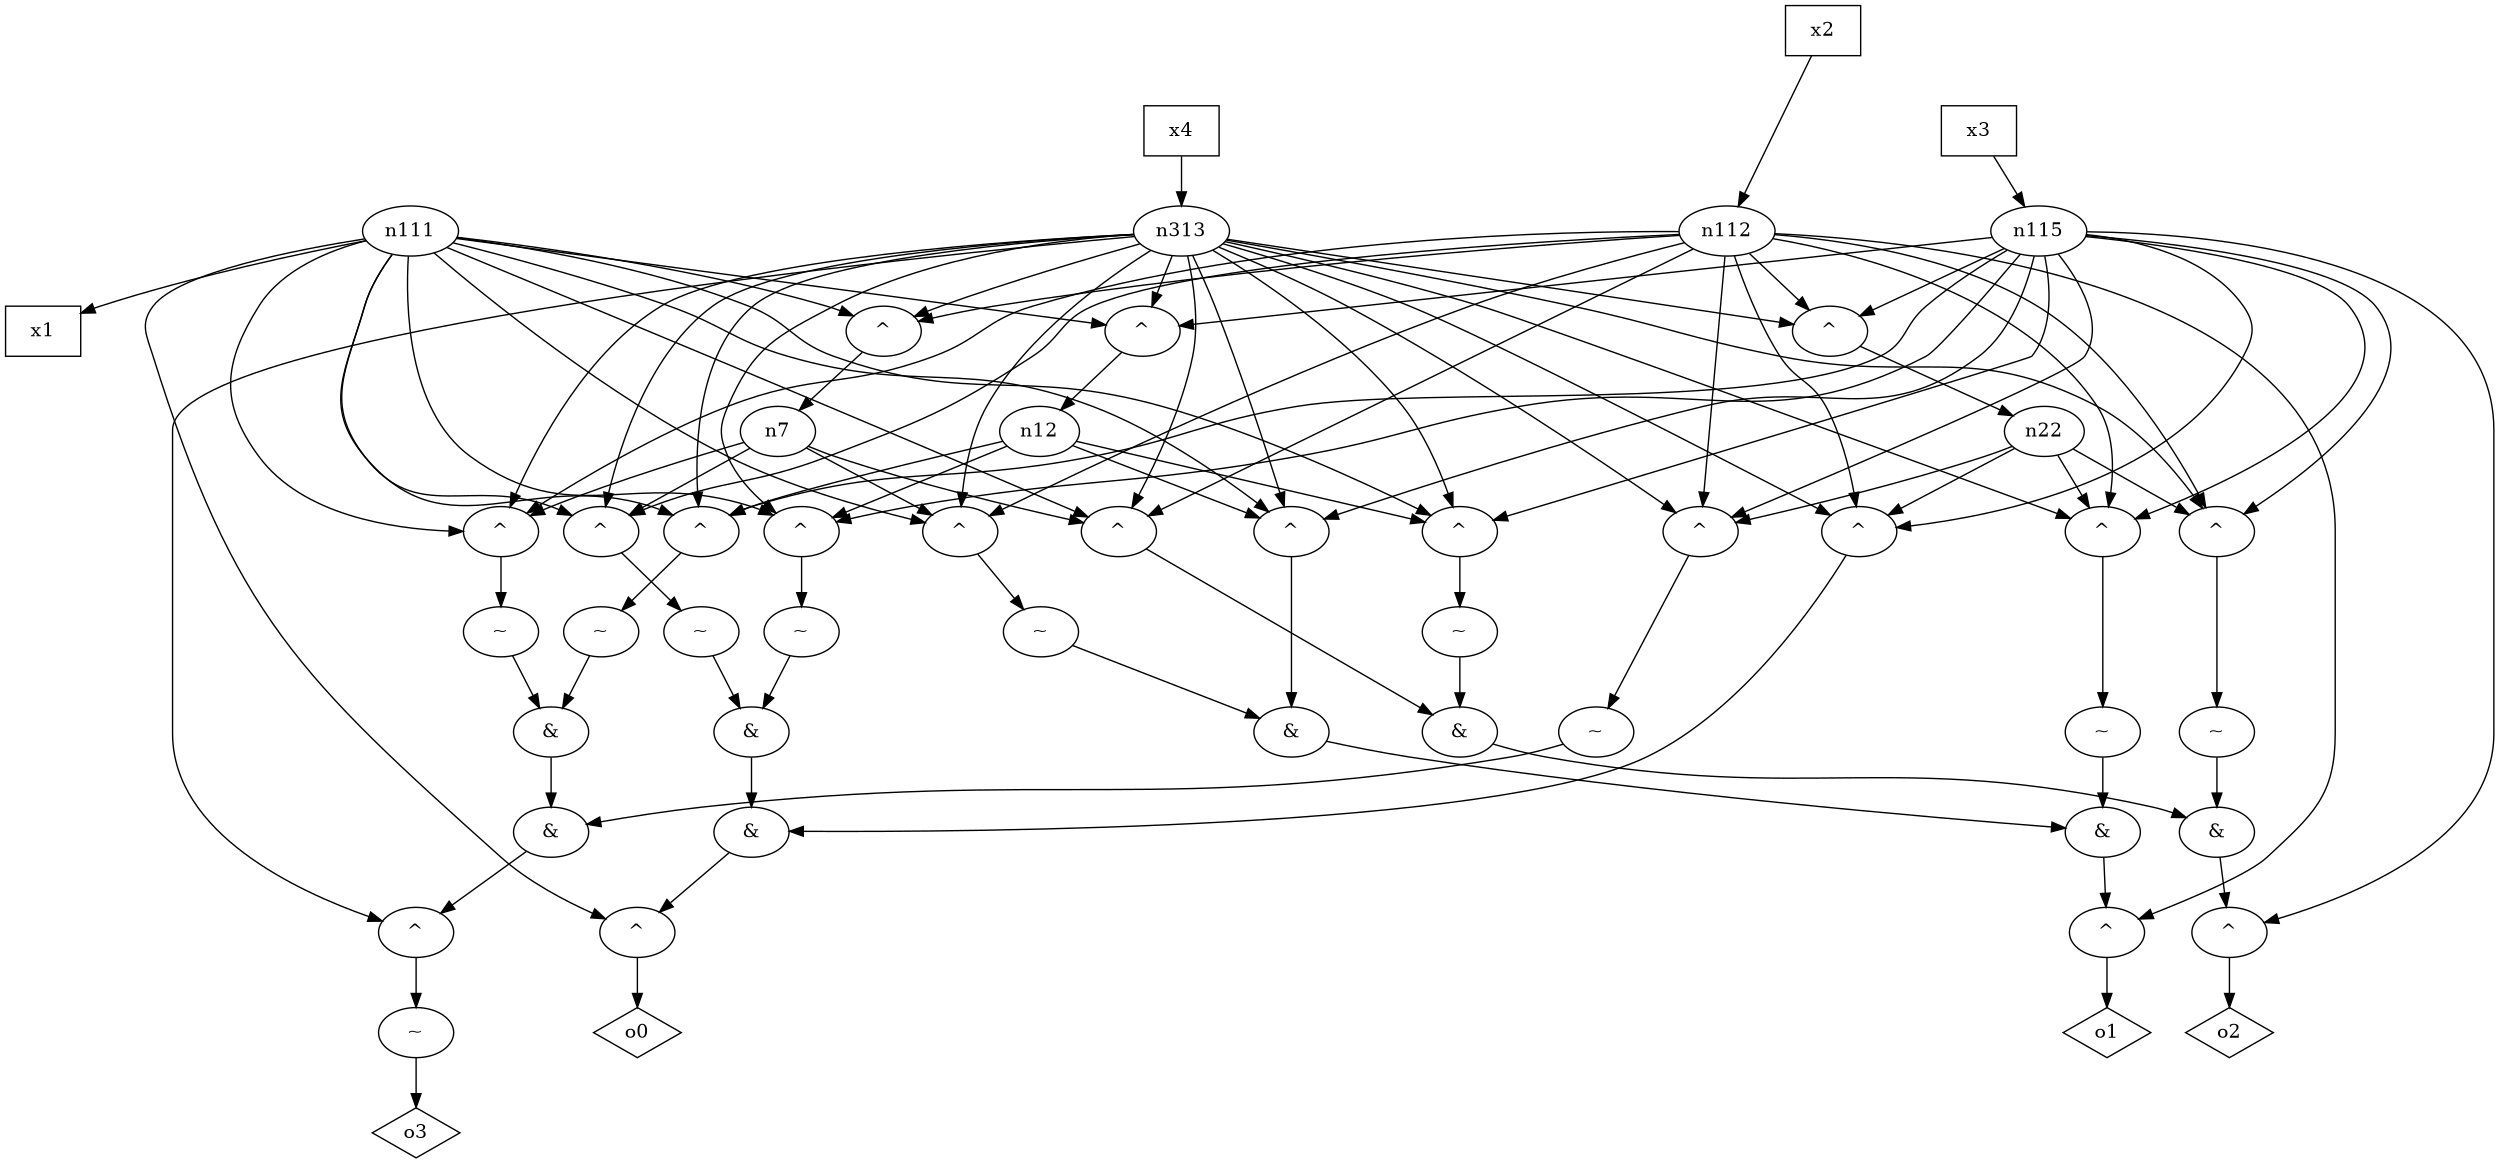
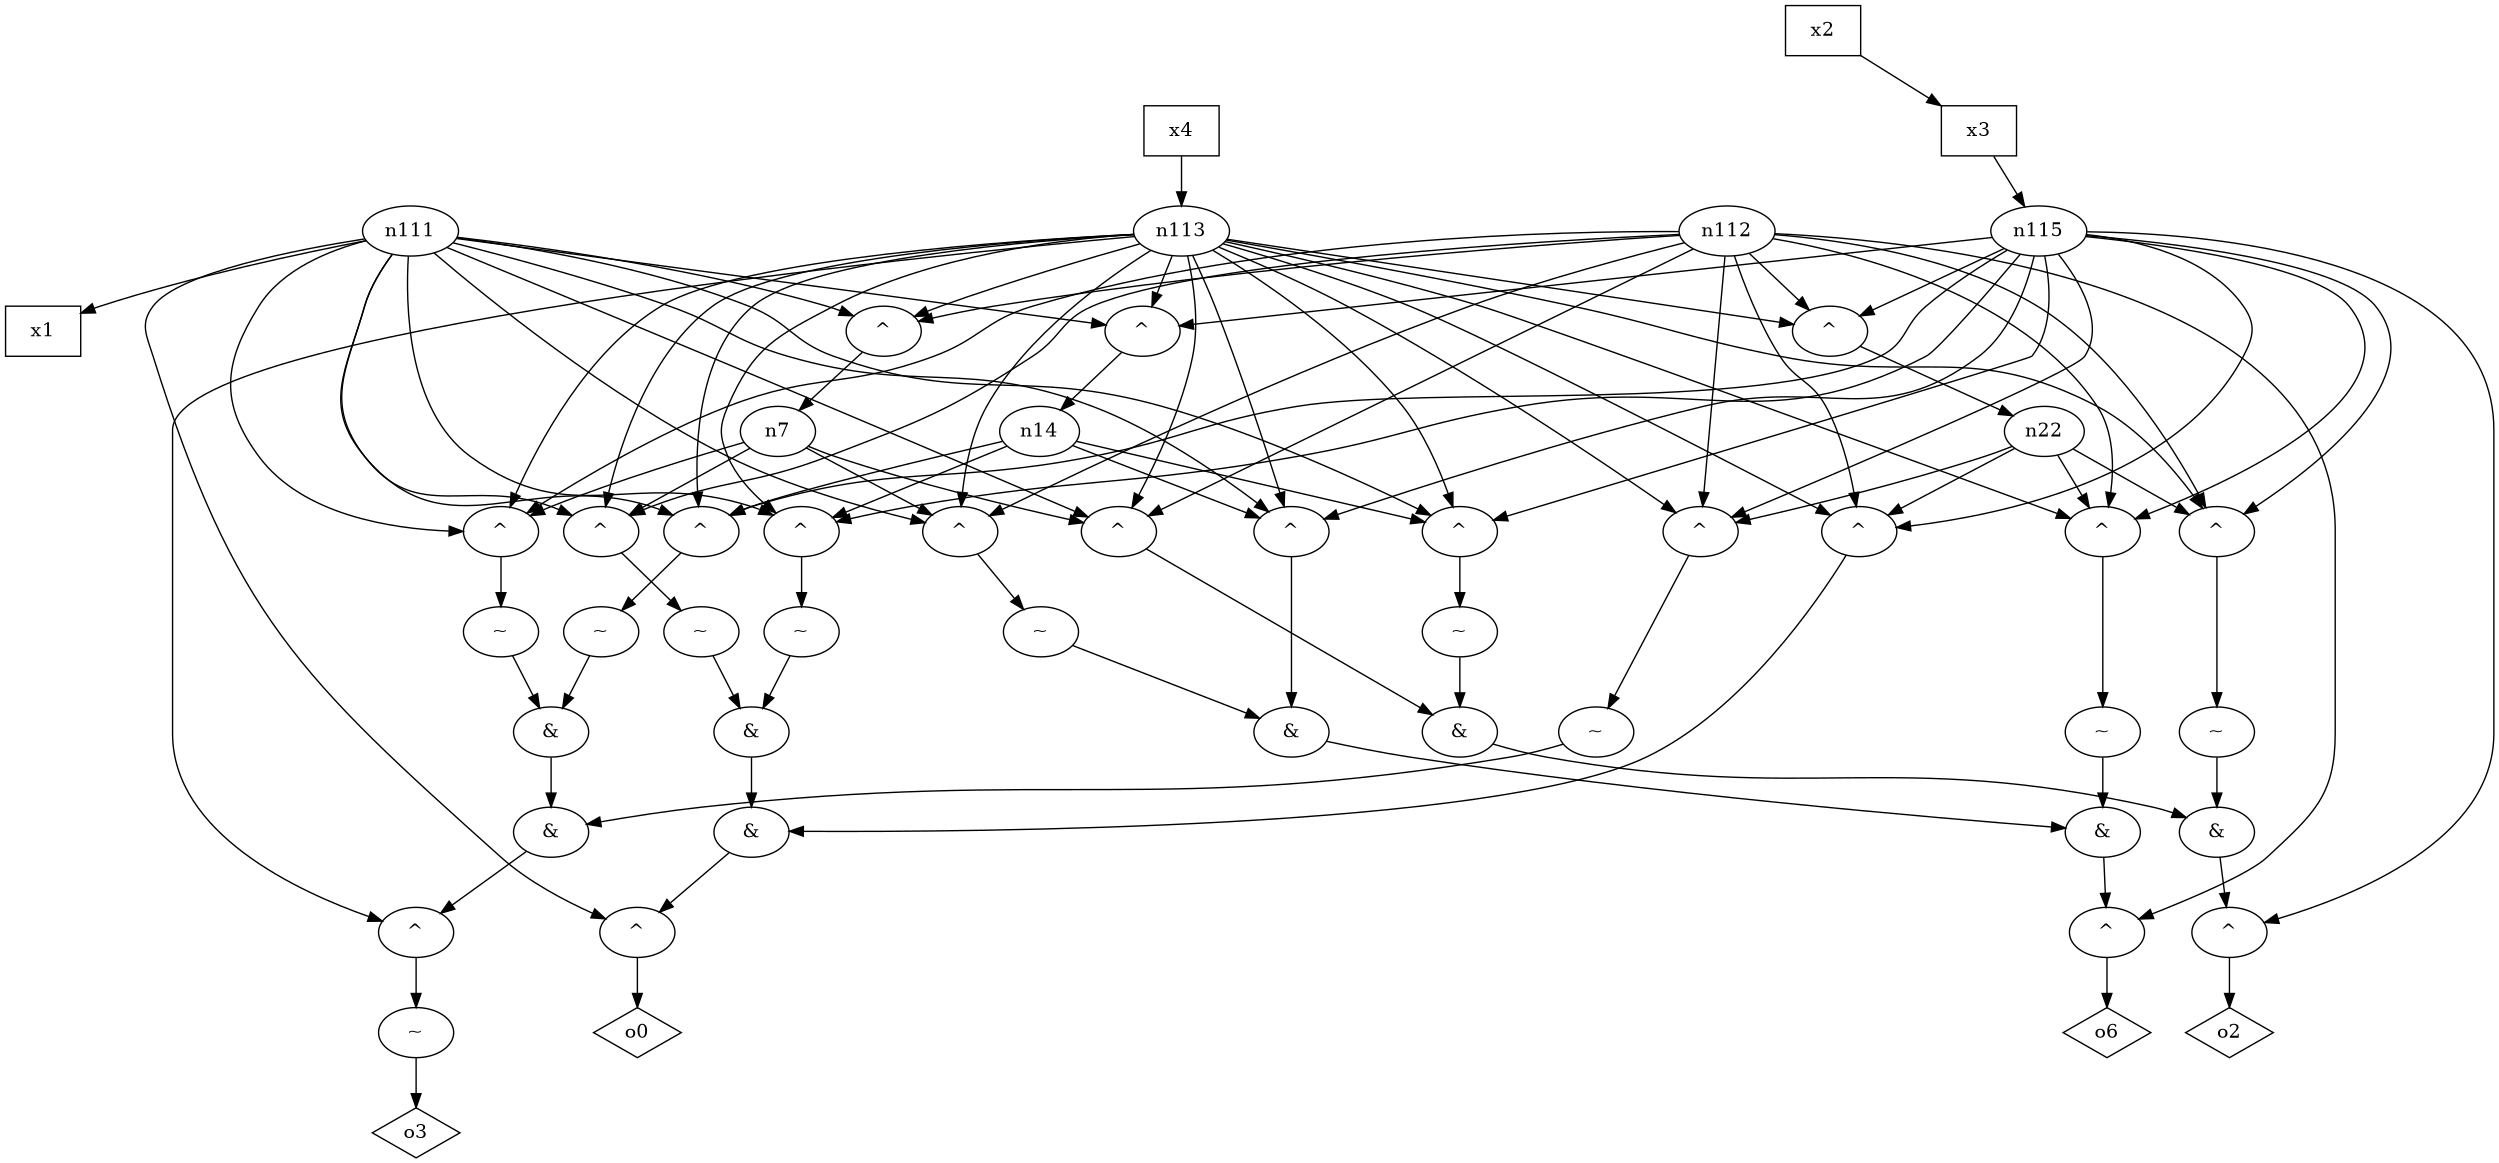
edge "x2" -> "n112": now "x2" -> "x3"
node "n313": label "n313" -> "n113"
node "n12": label "n12" -> "n14"
node "o1": label "o1" -> "o6"
